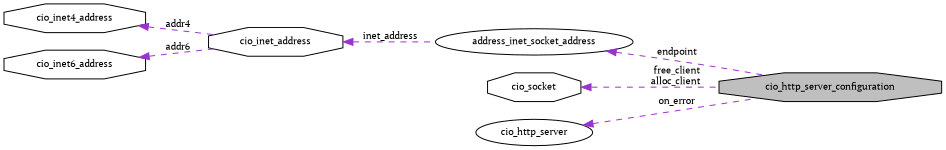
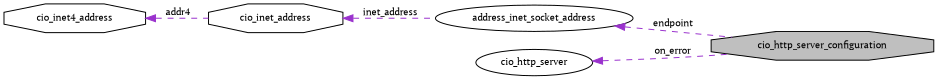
node "cio_inet6_address": removed
node "cio_socket": removed
